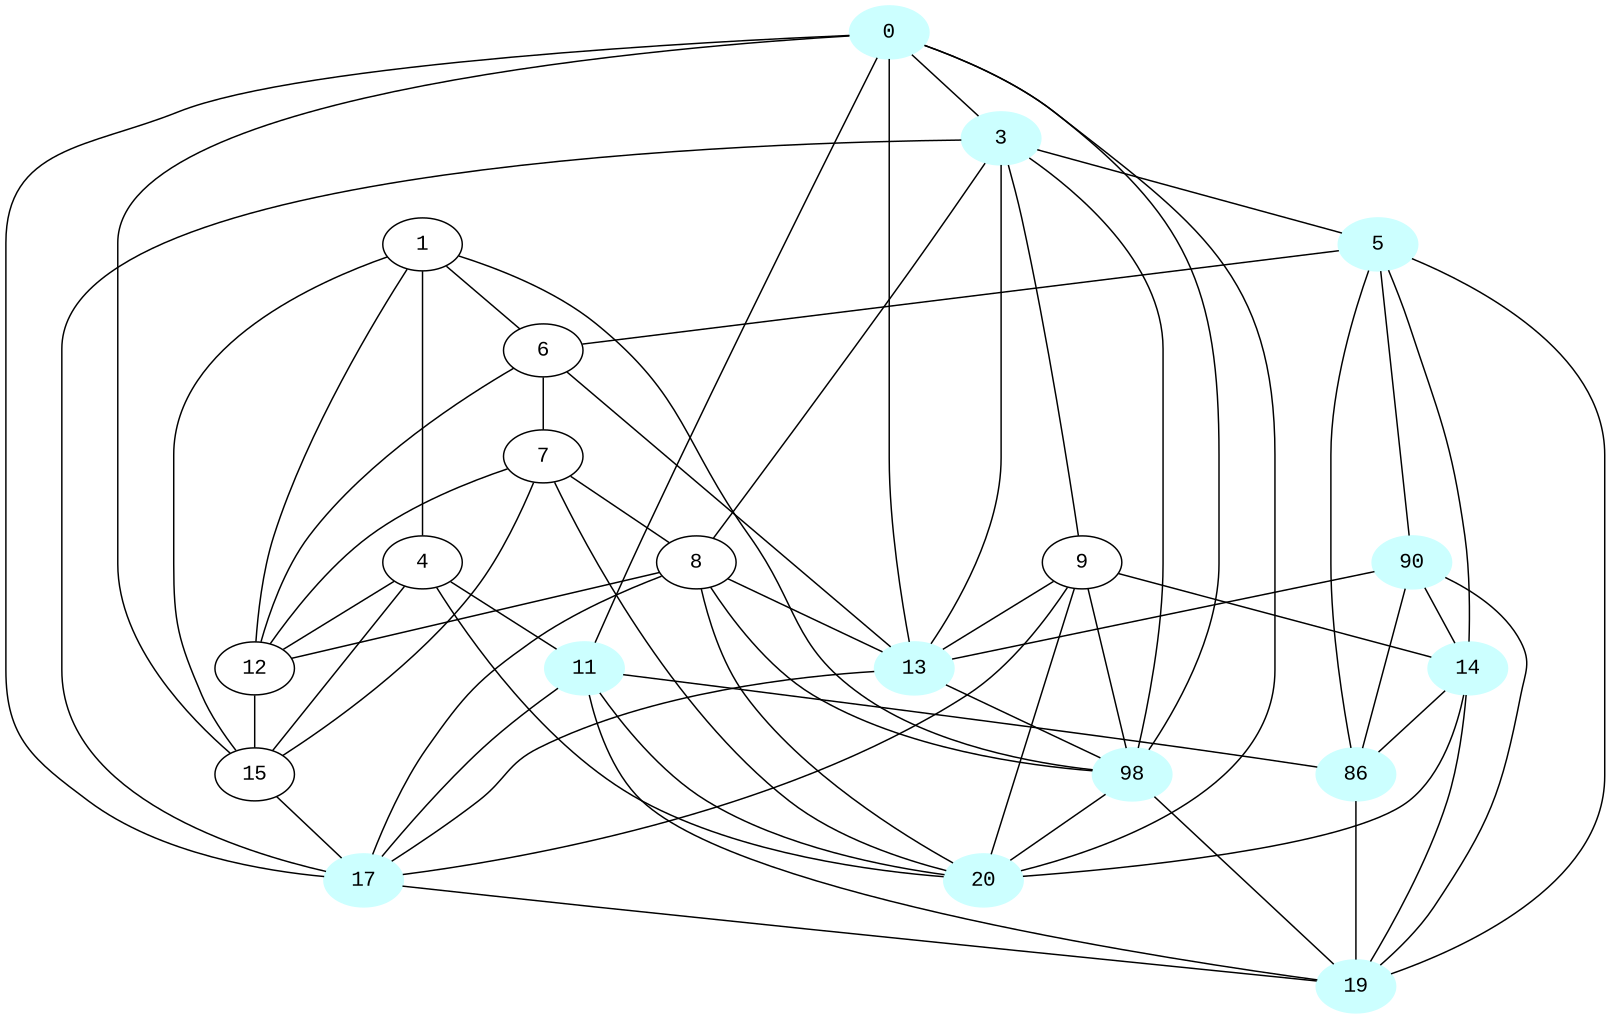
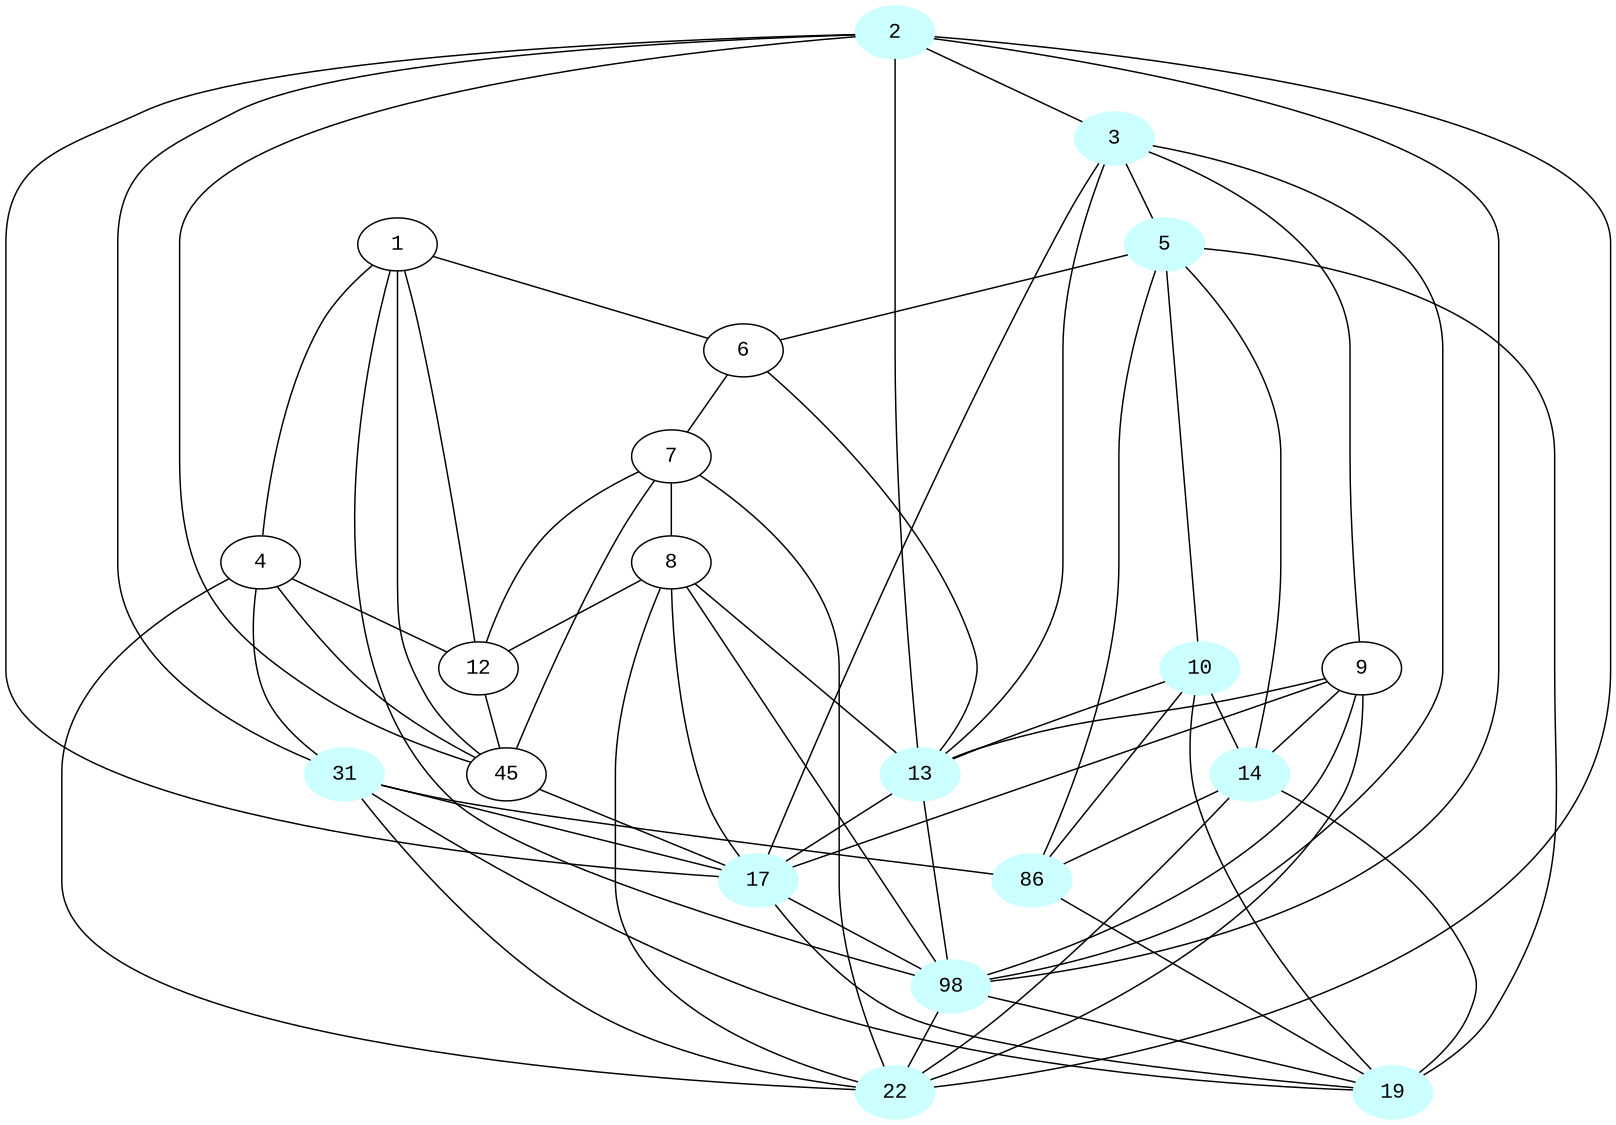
node "0": label "0" -> "2"
edge "3" -- "8": removed
edge "6" -- "12": removed
node "90": label "90" -> "10"
node "11": label "11" -> "31"
node "15": label "15" -> "45"
node "20": label "20" -> "22"
edge "17" -- "98": added
